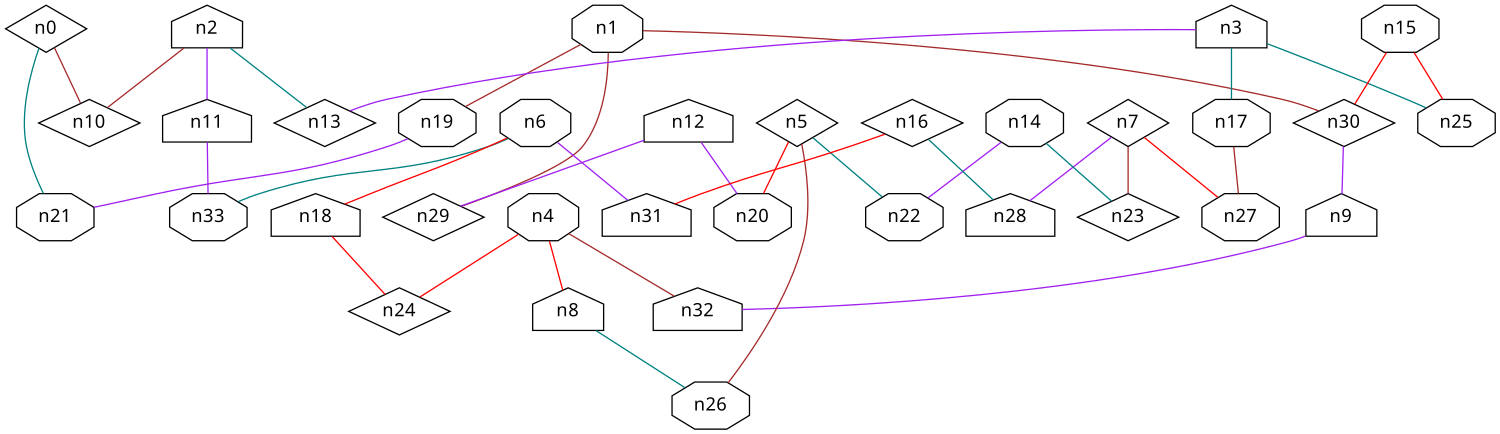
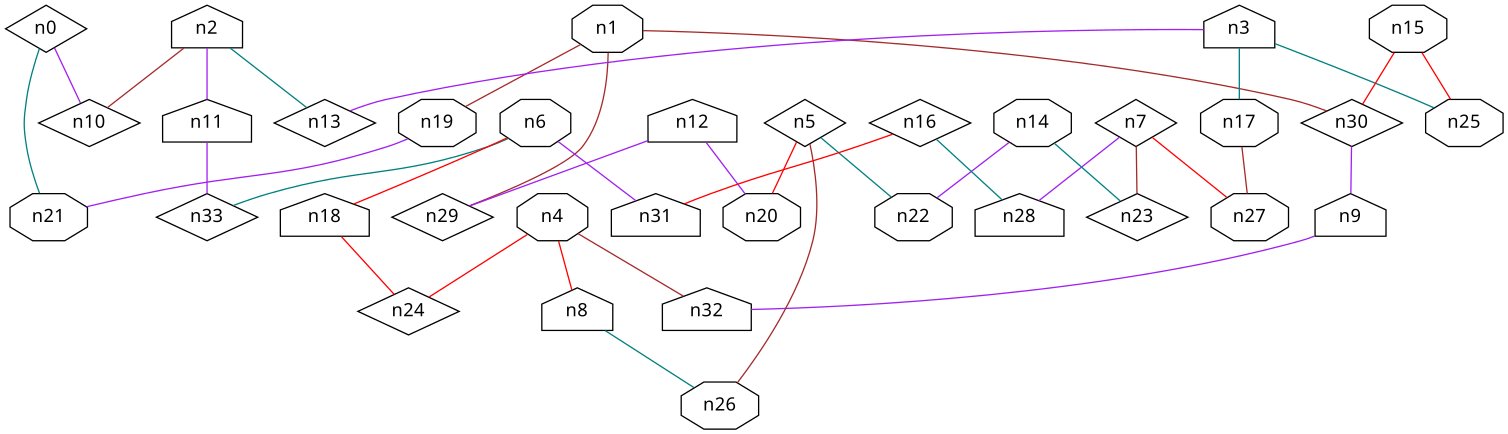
edge "n0" -- "n10": color brown -> purple
node "n33": shape octagon -> diamond
